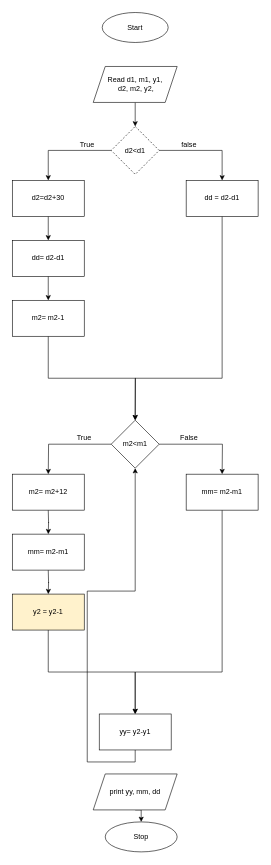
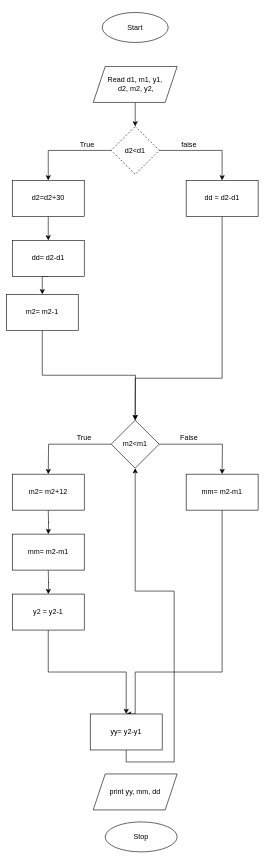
node "m2= m2-1": moved (48, 318) -> (42, 312)
node "y2 = y2-1": fillcolor #fff2cc -> #ffffff
node "yy= y2-y1": moved (135, 732) -> (126, 732)
edge "print yy, mm, dd" -> "Stop": removed
